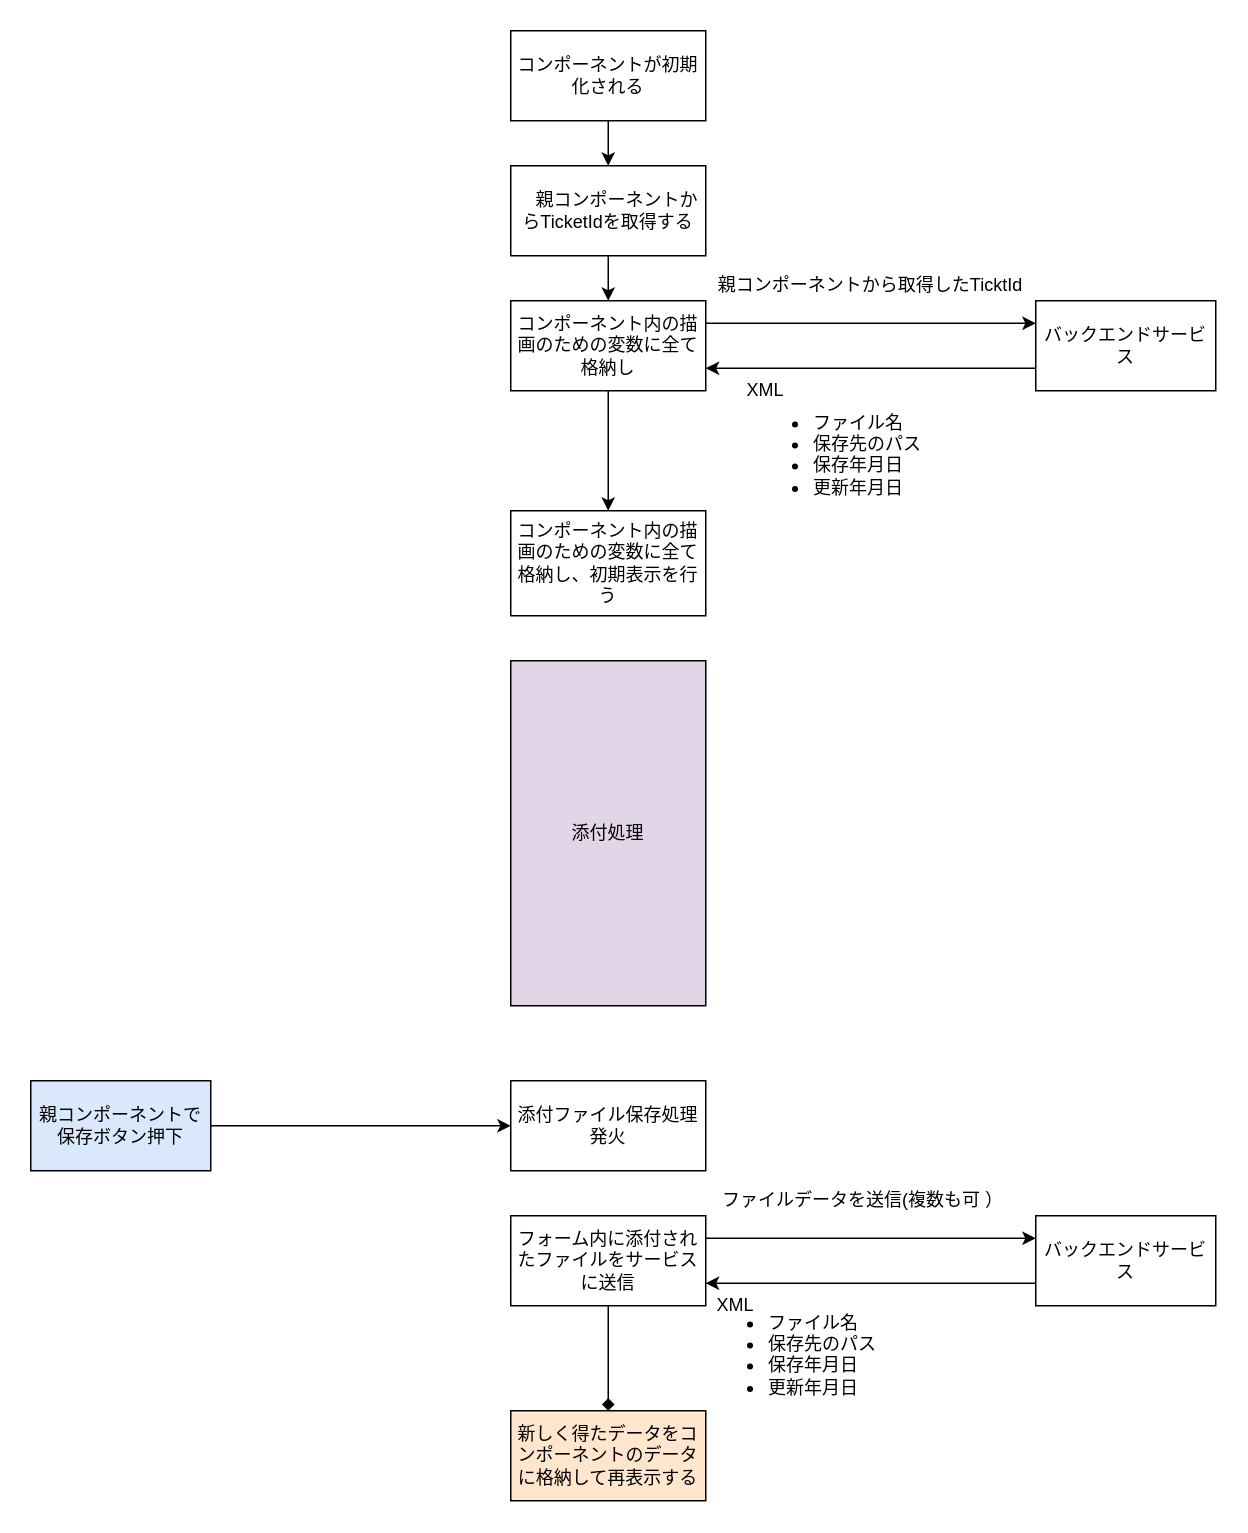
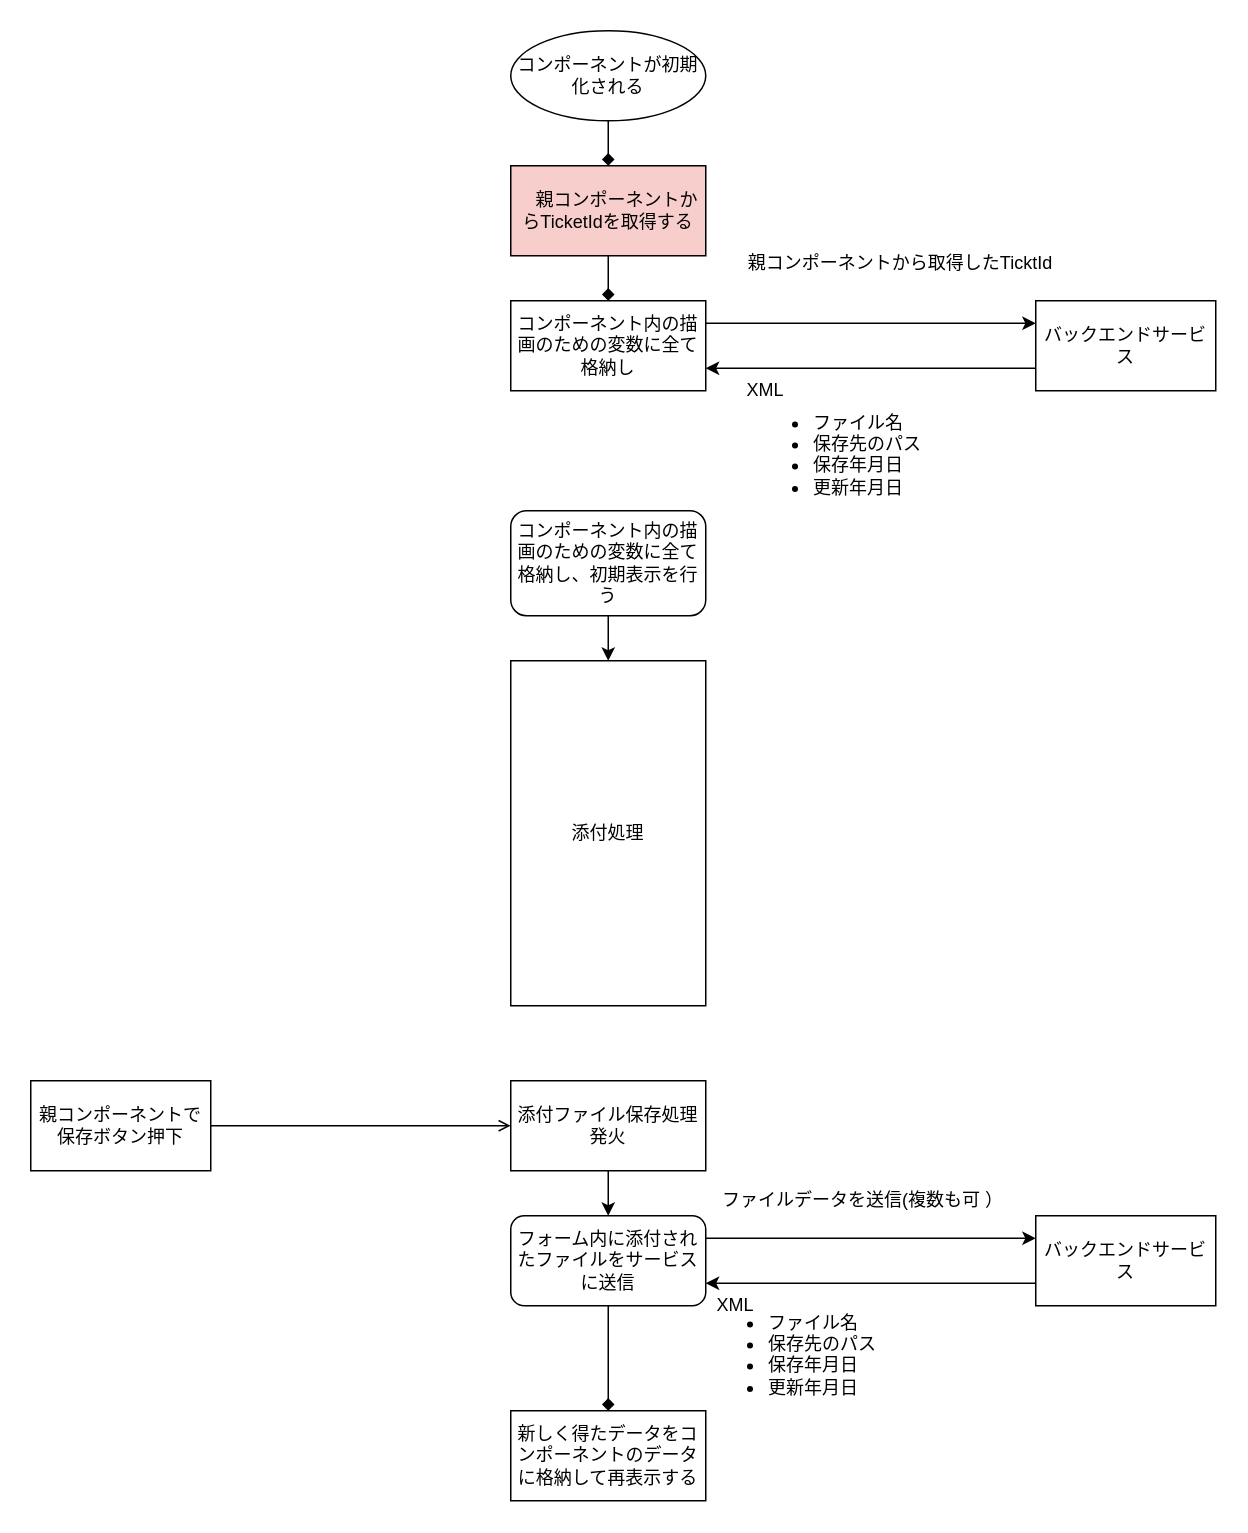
node "コンポーネントが初期化される": shape rectangle -> ellipse
edge "コンポーネントが初期化される" -> "親コンポーネントからTicketIdを取得する": arrowhead classic -> diamond
node "親コンポーネントからTicketIdを取得する": fillcolor #ffffff -> #f8cecc
node "親コンポーネントから取得したTicktId": moved (871, 286) -> (901, 263)
edge "親コンポーネントからTicketIdを取得する" -> "コンポーネント内の描画のための変数に全て格納し": arrowhead classic -> diamond
edge "コンポーネント内の描画のための変数に全て格納し" -> "コンポーネント内の描画のための変数に全て格納し、初期表示を行う": removed
node "コンポーネント内の描画のための変数に全て格納し、初期表示を行う": shape rectangle -> rounded rectangle
edge "コンポーネント内の描画のための変数に全て格納し、初期表示を行う" -> "添付処理": added
node "添付処理": fillcolor #e1d5e7 -> #ffffff
node "親コンポーネントで保存ボタン押下": fillcolor #dae8fc -> #ffffff
edge "親コンポーネントで保存ボタン押下" -> "添付ファイル保存処理発火": arrowhead classic -> open
edge "添付ファイル保存処理発火" -> "フォーム内に添付されたファイルをサービスに送信": added
node "フォーム内に添付されたファイルをサービスに送信": shape rectangle -> rounded rectangle
node "新しく得たデータをコンポーネントのデータに格納して再表示する": fillcolor #ffe6cc -> #ffffff
